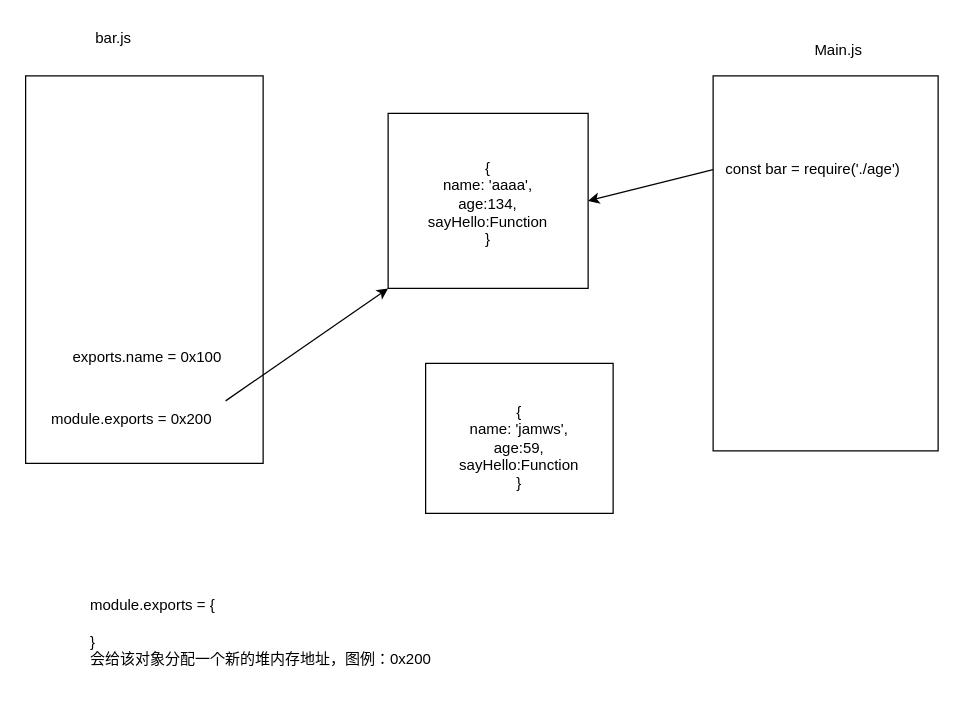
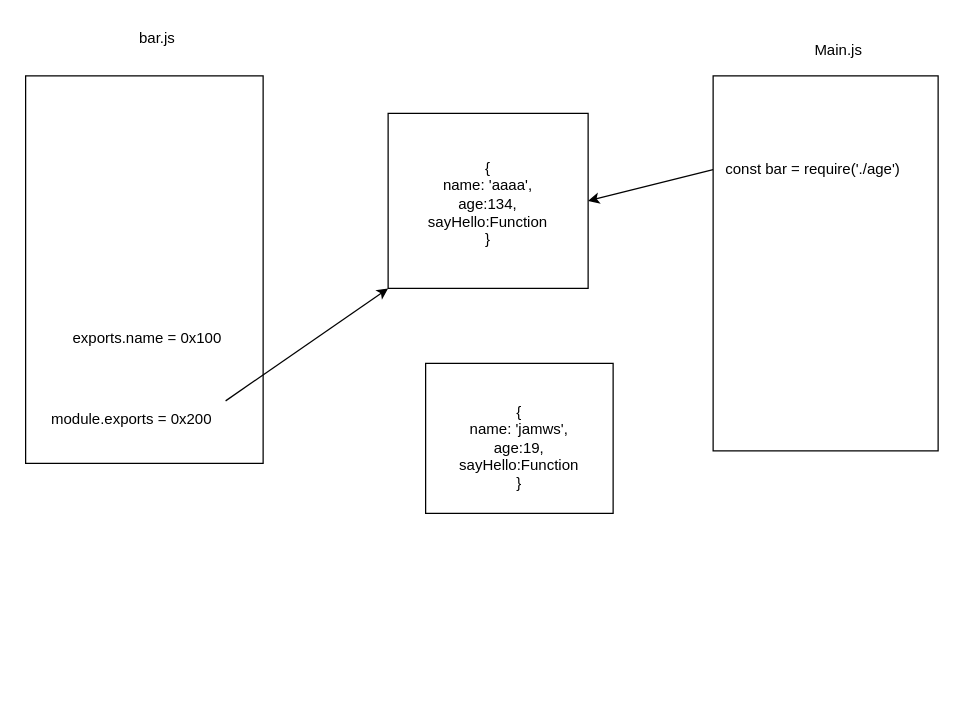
node "bar.js": moved (113, 38) -> (157, 38)
node "exports.name = 0x100": moved (148, 357) -> (148, 338)
node "{ name: 'jamws', age:59, sayHello:Function }": label "{ name: 'jamws', age:59, sayHello:Function }" -> "{ name: 'jamws', age:19, sayHello:Function }"
node "module.exports = { } 会给该对象分配一个新的堆内存地址，图例：0x200": removed
